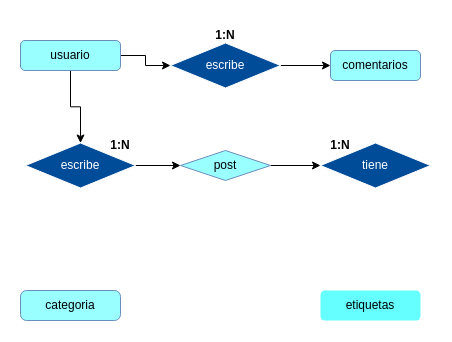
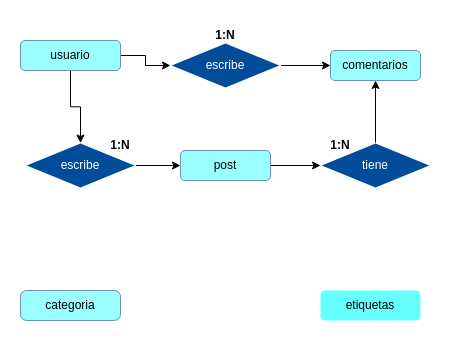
edge "tiene" -> "comentarios": added
node "post": shape diamond -> rounded rectangle
